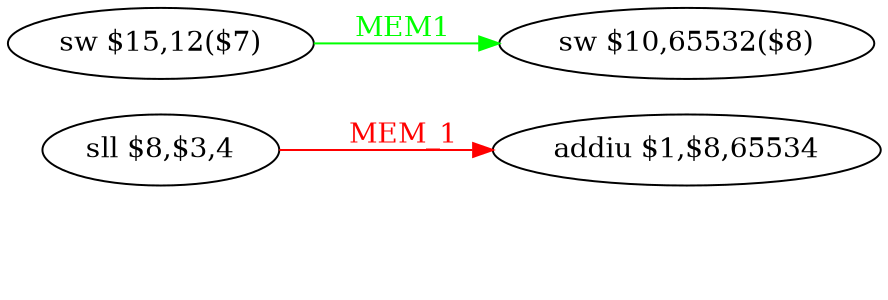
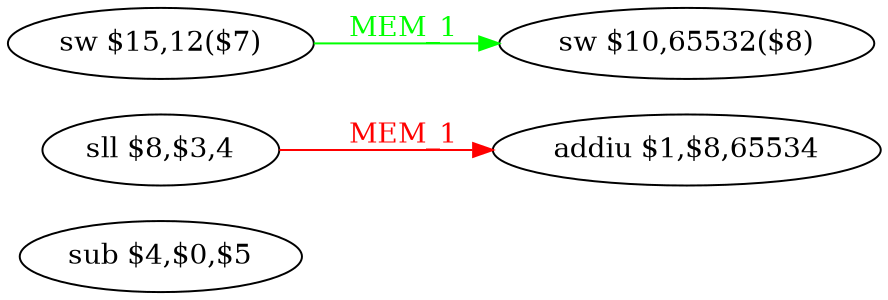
edge "sw $15,12($7)" -> "sw $10,65532($8)": label "MEM1" -> "MEM_1"
node "sub $4,$0,$5": added
